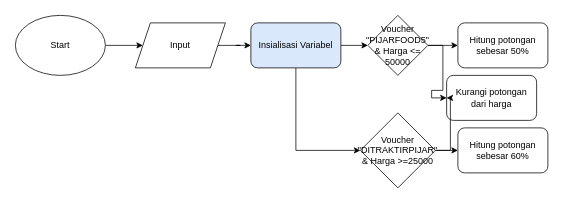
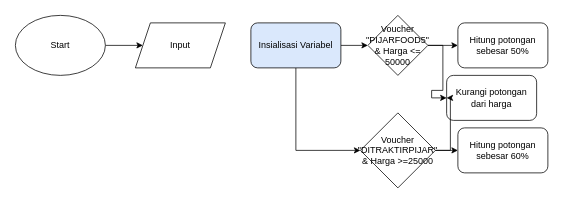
edge "Input" -> "Insialisasi Variabel": removed
